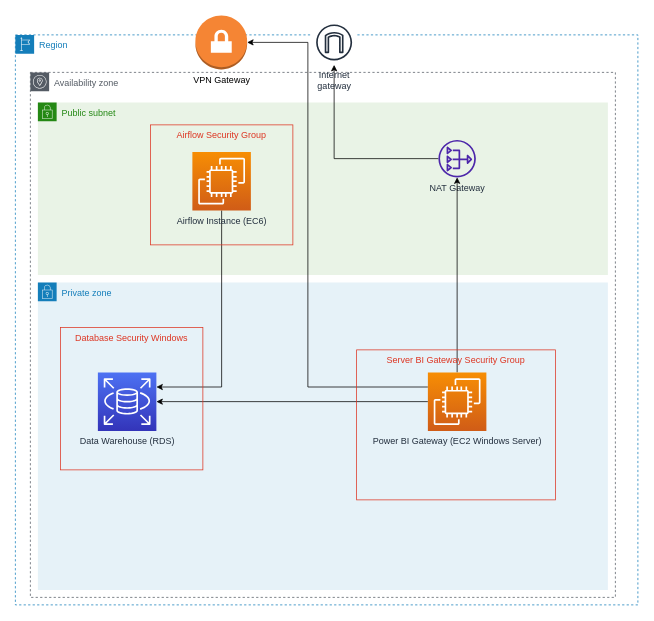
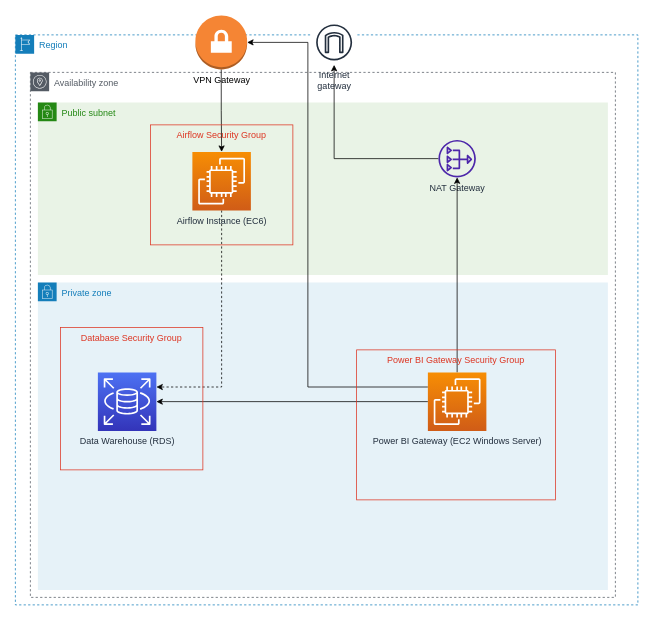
edge "VPN Gateway" -> "Airflow Instance (EC6)": added
edge "Airflow Instance (EC6)" -> "Data Warehouse (RDS)": style solid -> dashed
node "Database Security Windows": label "Database Security Windows" -> "Database Security Group"
node "Server BI Gateway Security Group": label "Server BI Gateway Security Group" -> "Power BI Gateway Security Group"
